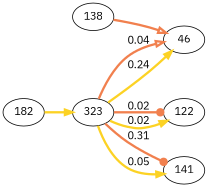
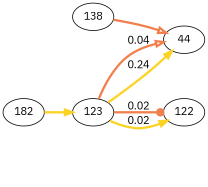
node "46": label "46" -> "44"
node "323": label "323" -> "123"
node "141": removed
